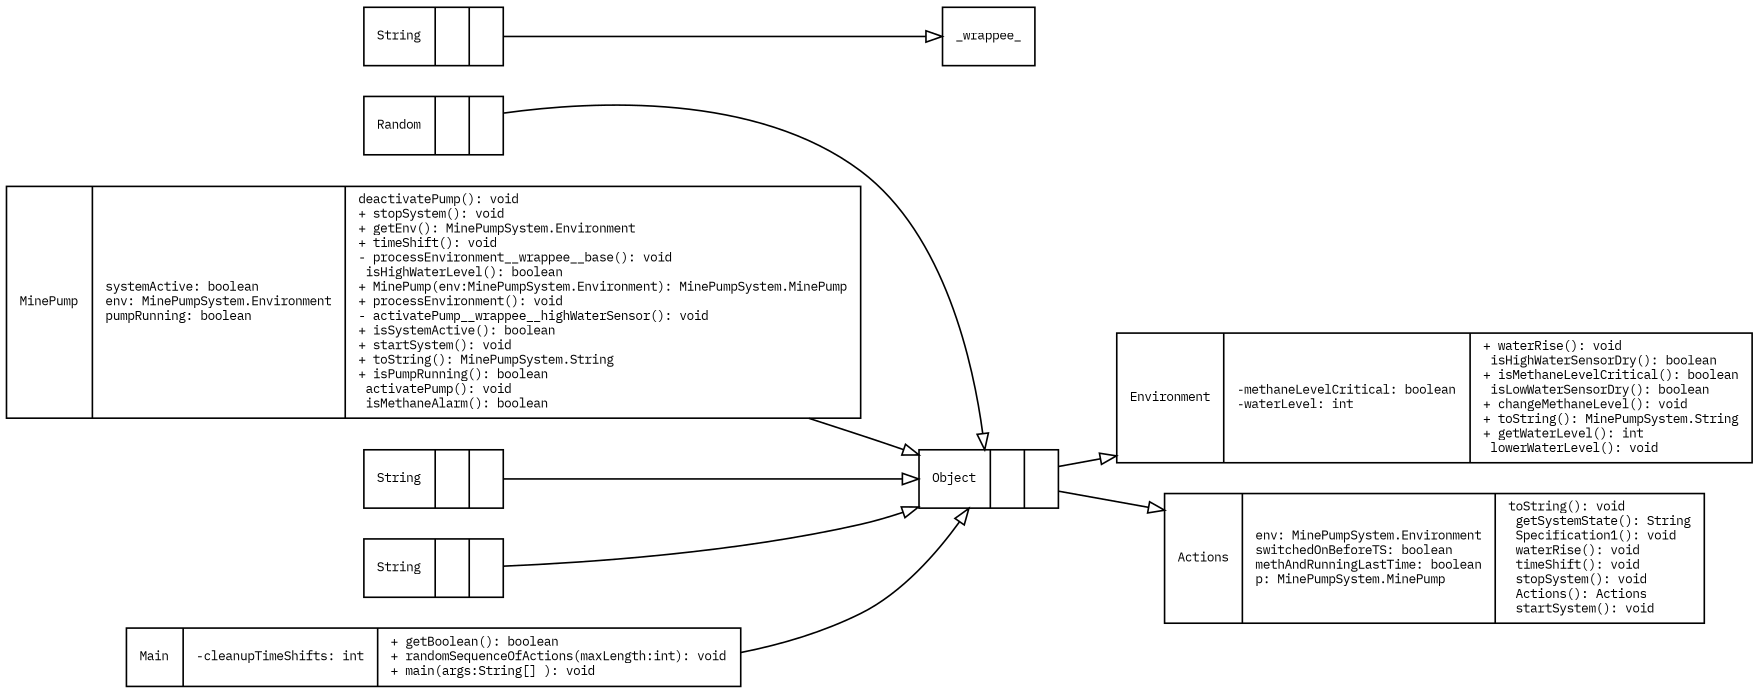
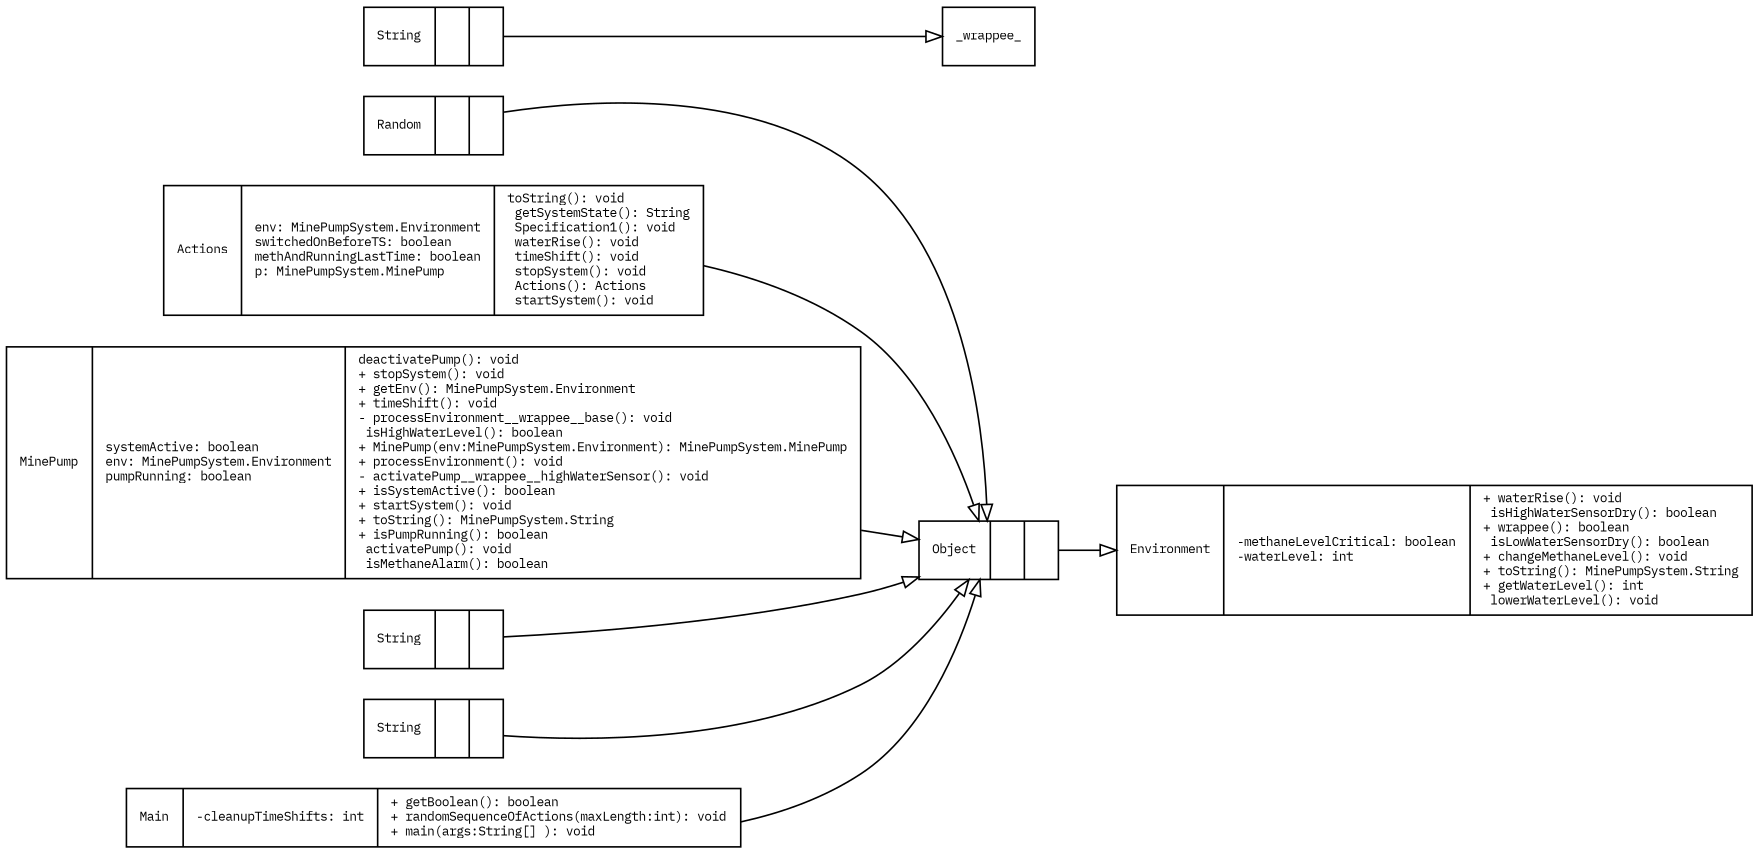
node "Environment": text "+ isMethaneLevelCritical(): boolean" -> "+ wrappee(): boolean"
edge "Object" -> "Actions": reversed
